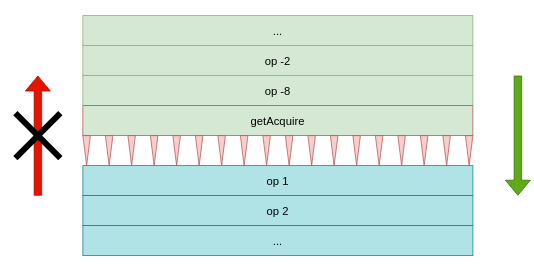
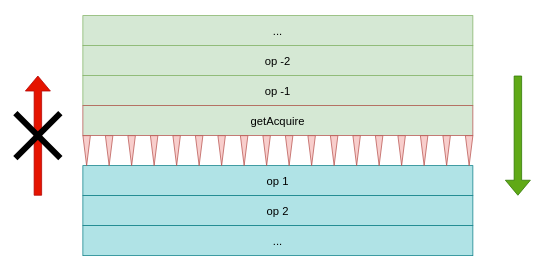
node "op -8": label "op -8" -> "op -1"
